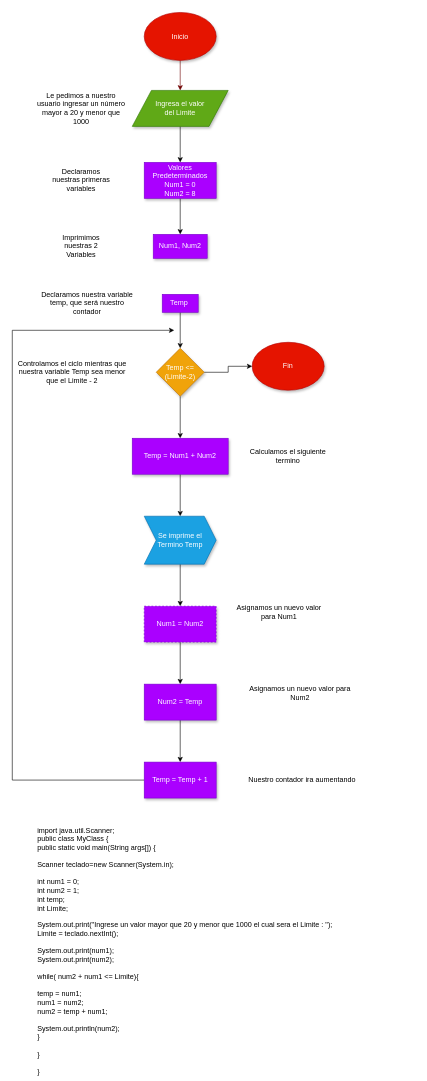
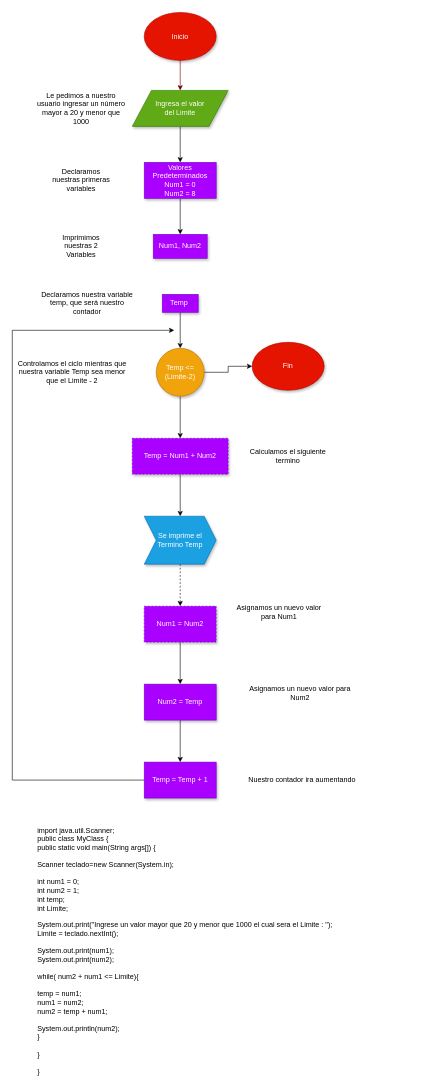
node "Temp <= (Limite-2)": shape diamond -> ellipse
node "Temp = Num1 + Num2": style solid -> dashed
edge "Se imprime el Termino Temp" -> "Num1 = Num2": style solid -> dashed
